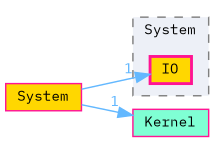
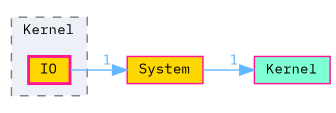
cluster "System": label "System" -> "Kernel"
edge "System" -> "IO": reversed
